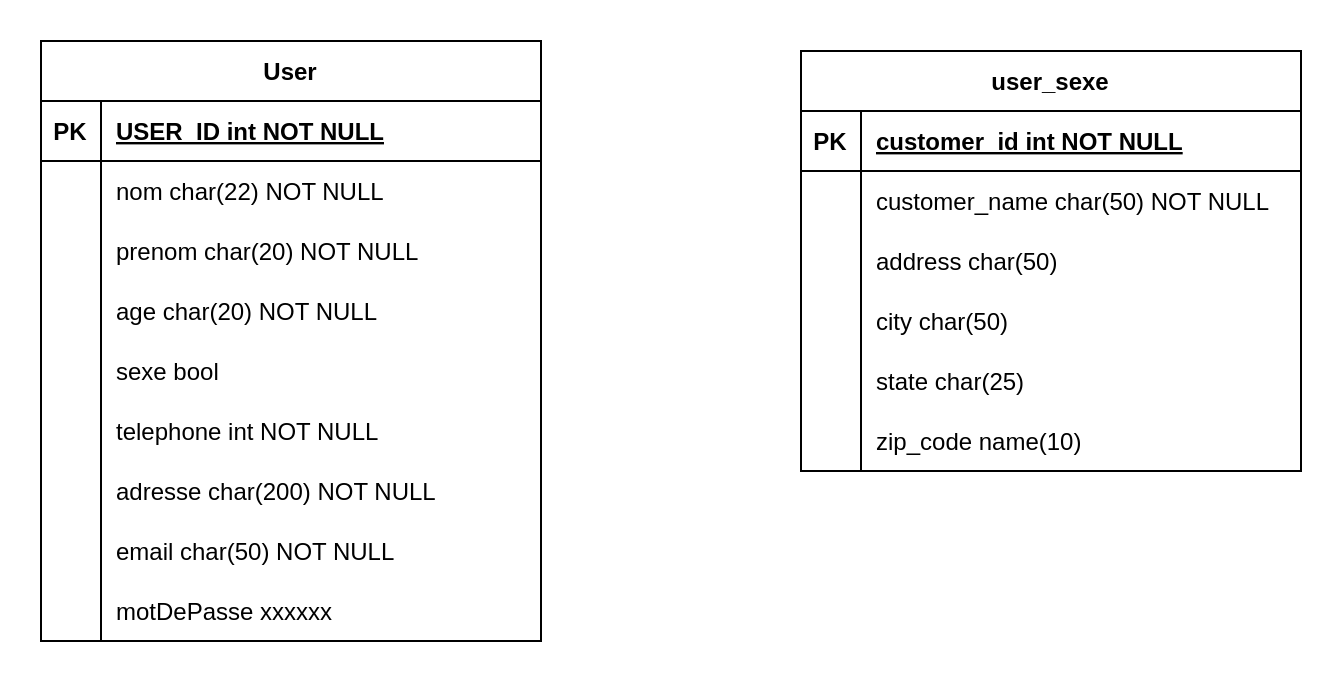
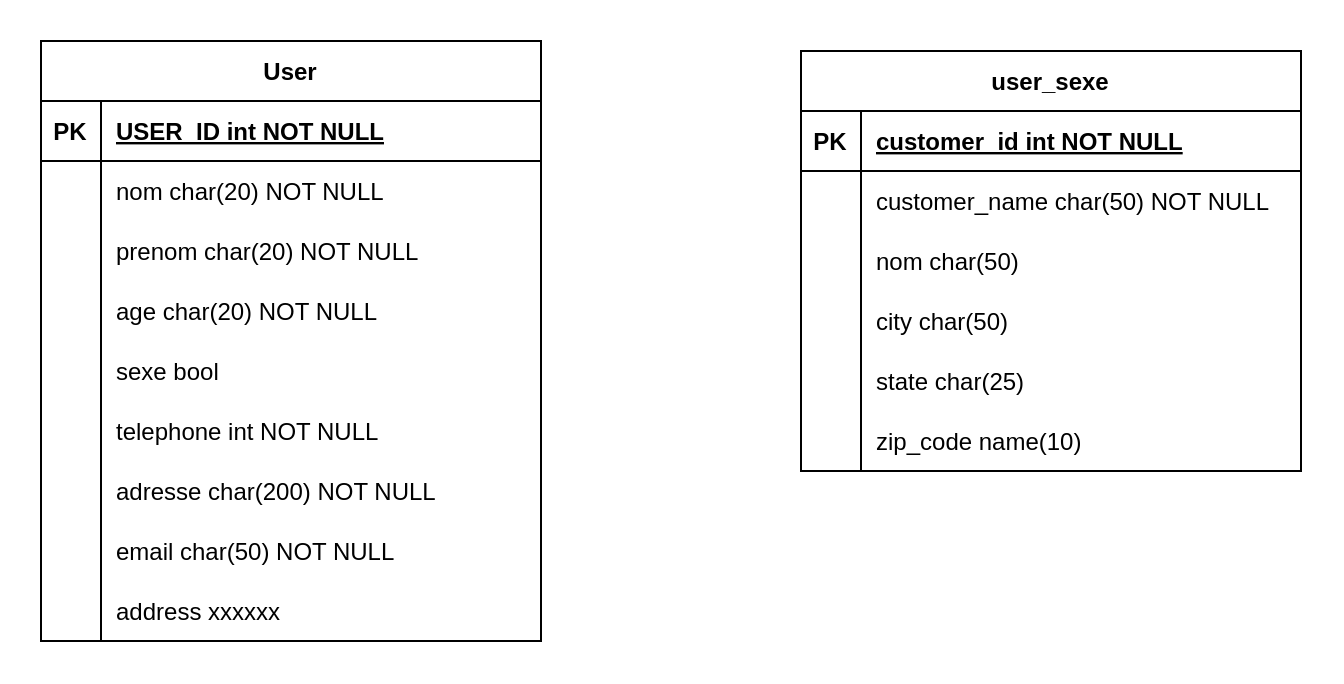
node "nom char(22) NOT NULL": label "nom char(22) NOT NULL" -> "nom char(20) NOT NULL"
node "address char(50)": label "address char(50)" -> "nom char(50)"
node "motDePasse xxxxxx": label "motDePasse xxxxxx" -> "address xxxxxx"
